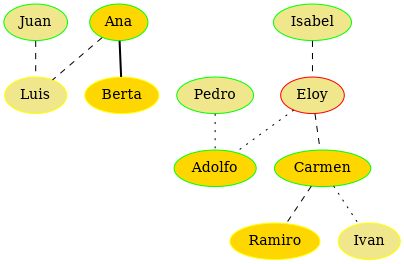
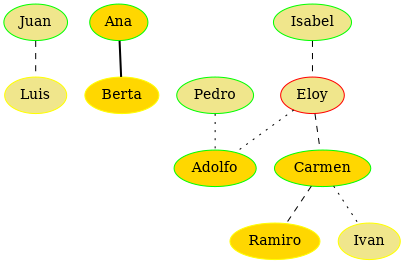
edge "Ana" -- "Luis": removed
